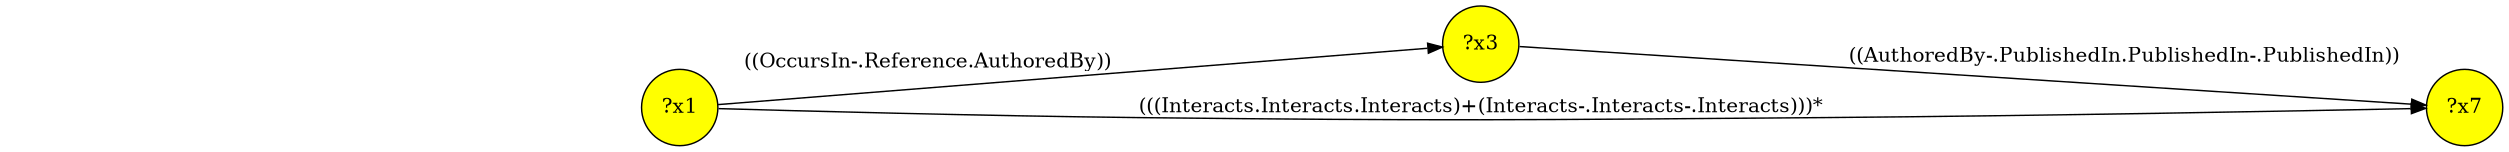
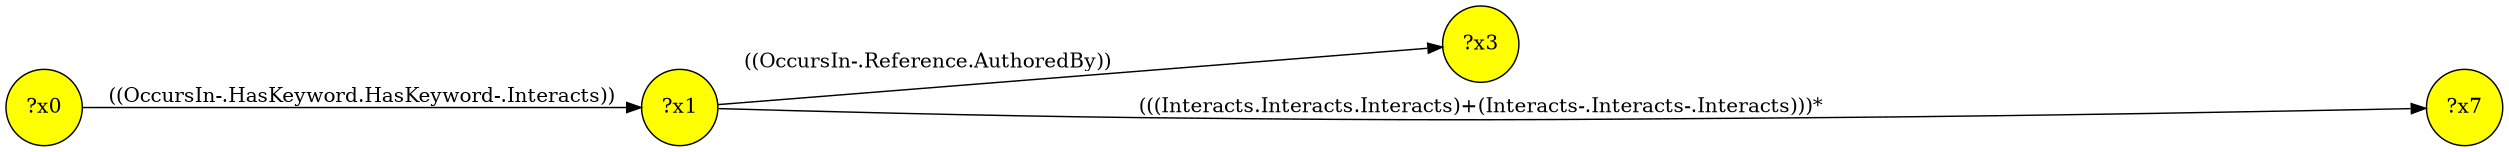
edge "?x3" -> "?x7": removed, label "((AuthoredBy-.PublishedIn.PublishedIn-.PublishedIn))"
node "?x0": added
